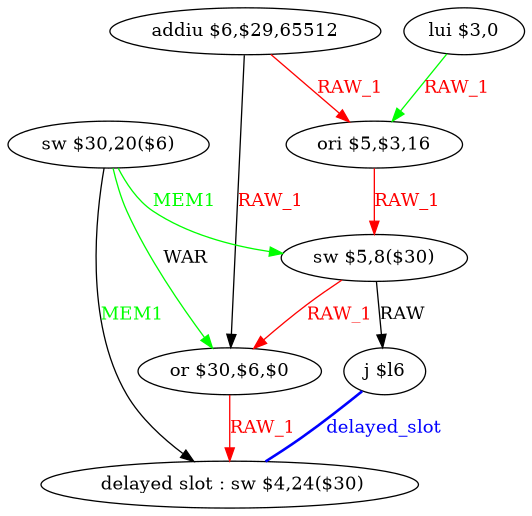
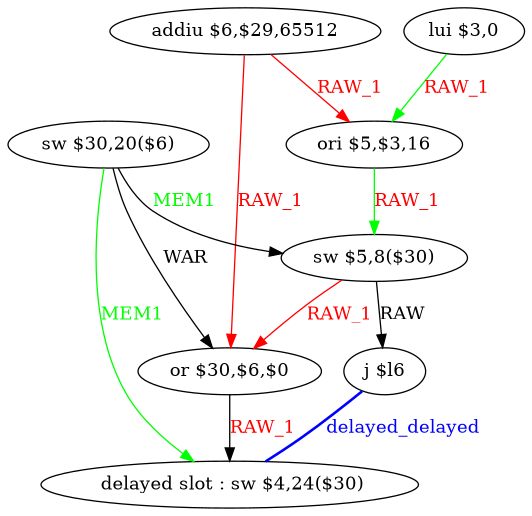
edge "addiu $6,$29,65512" -> "or $30,$6,$0": color black -> red
edge "ori $5,$3,16" -> "sw $5,8($30)": color red -> green
edge "sw $30,20($6)" -> "sw $5,8($30)": color green -> black
edge "sw $30,20($6)" -> "or $30,$6,$0": color green -> black
edge "sw $30,20($6)" -> "delayed slot : sw $4,24($30)": color black -> green
edge "or $30,$6,$0" -> "delayed slot : sw $4,24($30)": color red -> black
edge "j $l6" -- "delayed slot : sw $4,24($30)": label "delayed_slot" -> "delayed_delayed"
